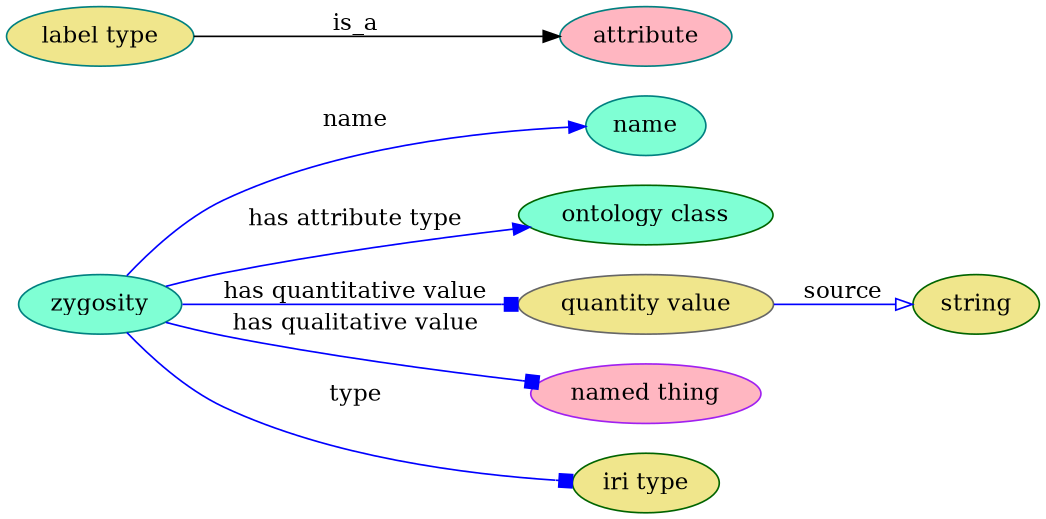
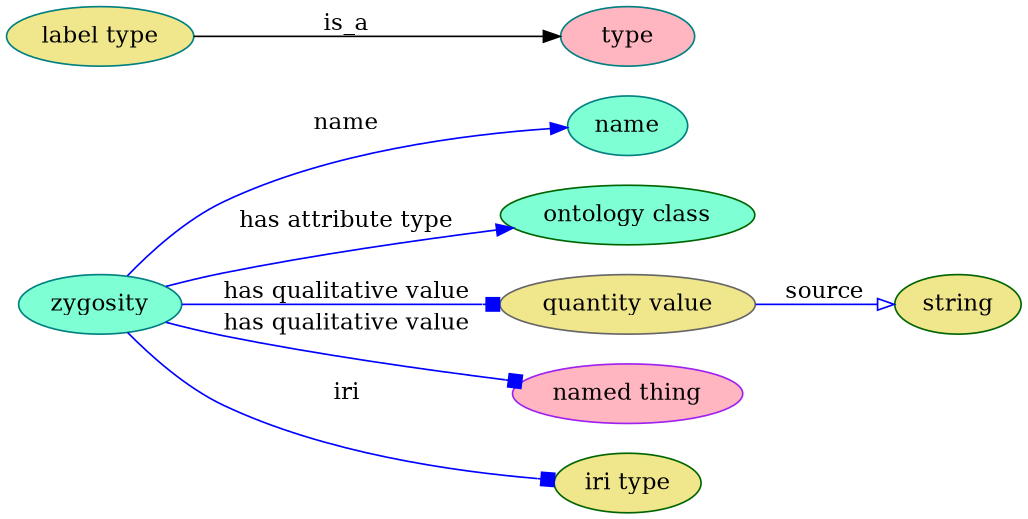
node "attribute": label "attribute" -> "type"
edge "zygosity" -> "quantity value": label "has quantitative value" -> "has qualitative value"
edge "zygosity" -> "iri type": label "type" -> "iri"
